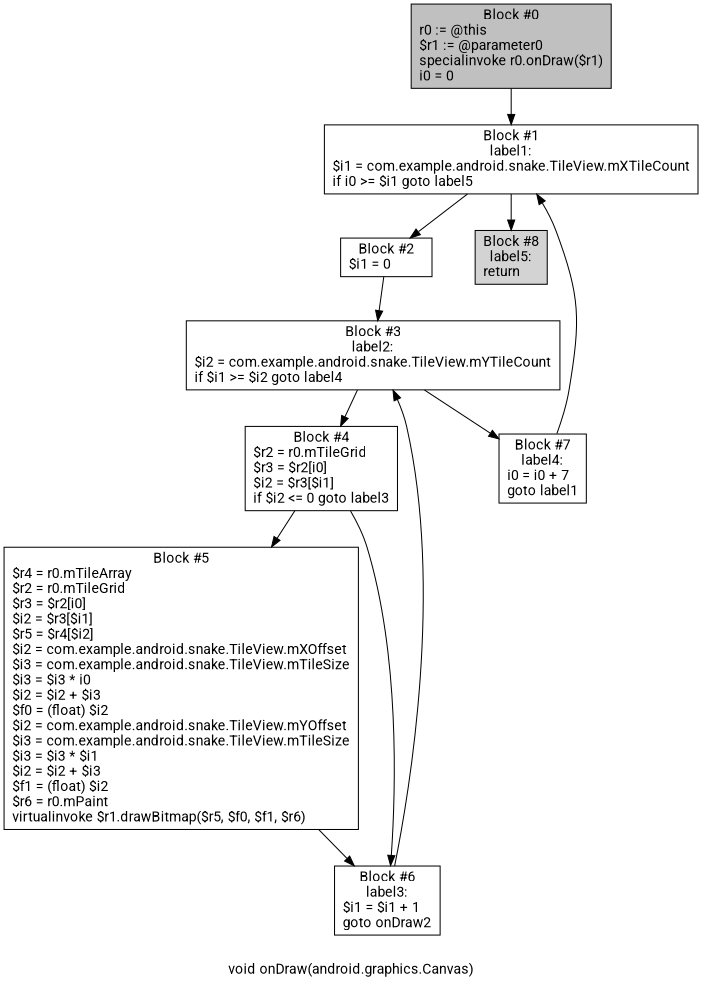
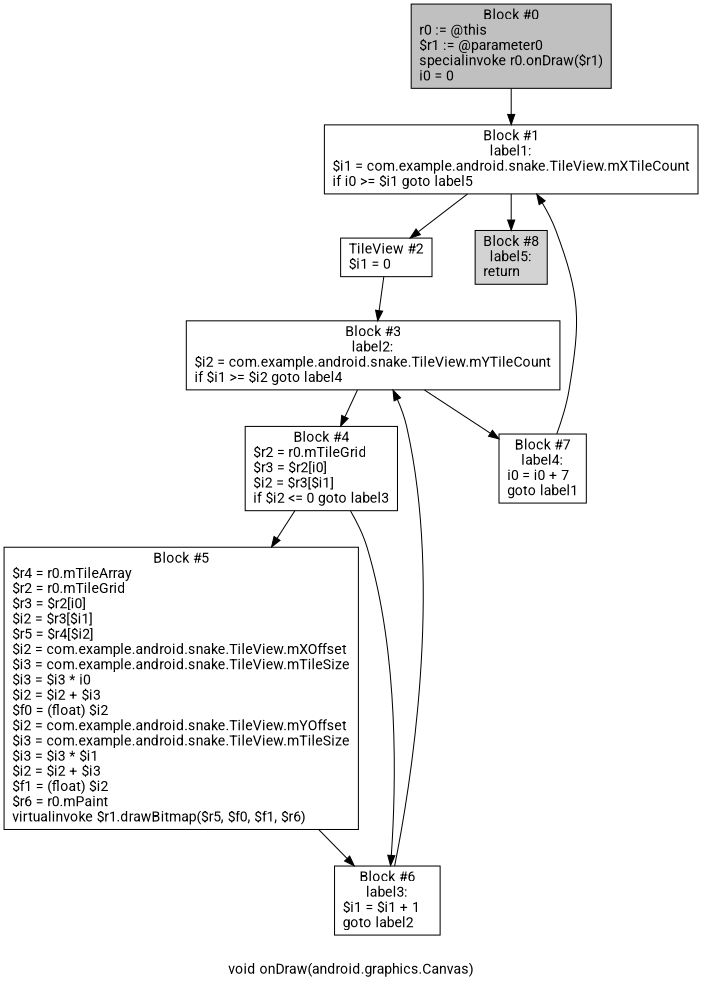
node "Block #2 $i1 = 0": label "Block #2 $i1 = 0" -> "TileView #2 $i1 = 0"
node "Block #6 label3: $i1 = $i1 + 1 goto onDraw2": label "Block #6 label3: $i1 = $i1 + 1 goto onDraw2" -> "Block #6 label3: $i1 = $i1 + 1 goto label2"
